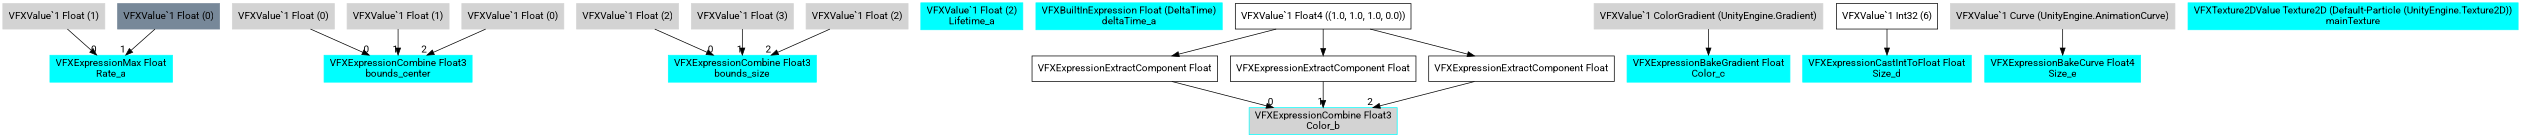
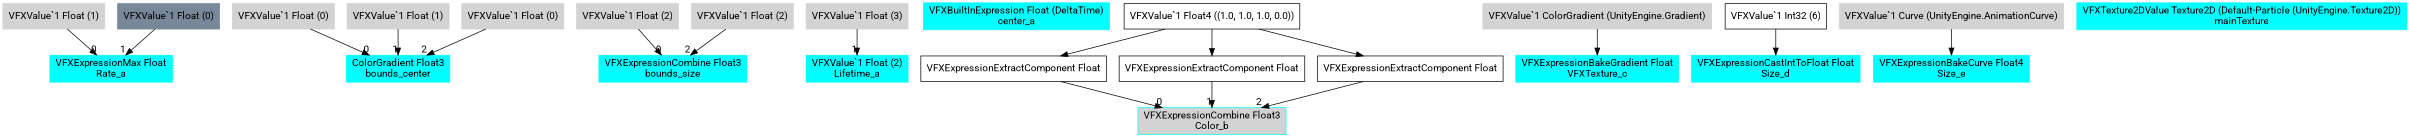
node "VFXBuiltInExpression Float (DeltaTime) deltaTime_a": label "VFXBuiltInExpression Float (DeltaTime) deltaTime_a" -> "VFXBuiltInExpression Float (DeltaTime) center_a"
edge "VFXValue`1 Float (3)" -> "VFXExpressionCombine Float3 bounds_size": now "VFXValue`1 Float (3)" -> "VFXValue`1 Float (2) Lifetime_a"
node "VFXExpressionCombine Float3 bounds_center": label "VFXExpressionCombine Float3 bounds_center" -> "ColorGradient Float3 bounds_center"
node "VFXExpressionBakeGradient Float Color_c": label "VFXExpressionBakeGradient Float Color_c" -> "VFXExpressionBakeGradient Float VFXTexture_c"
